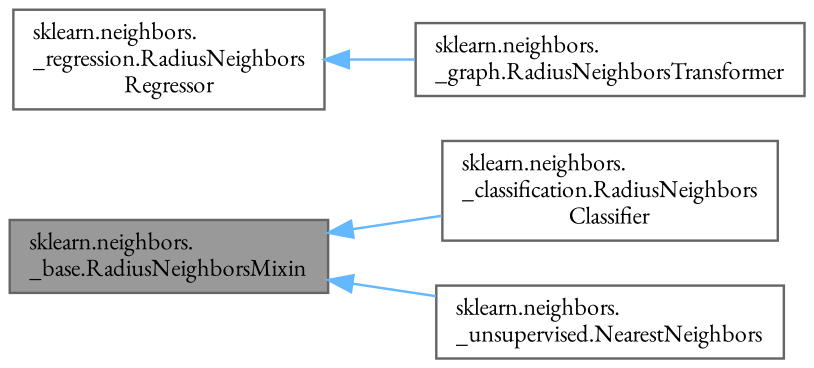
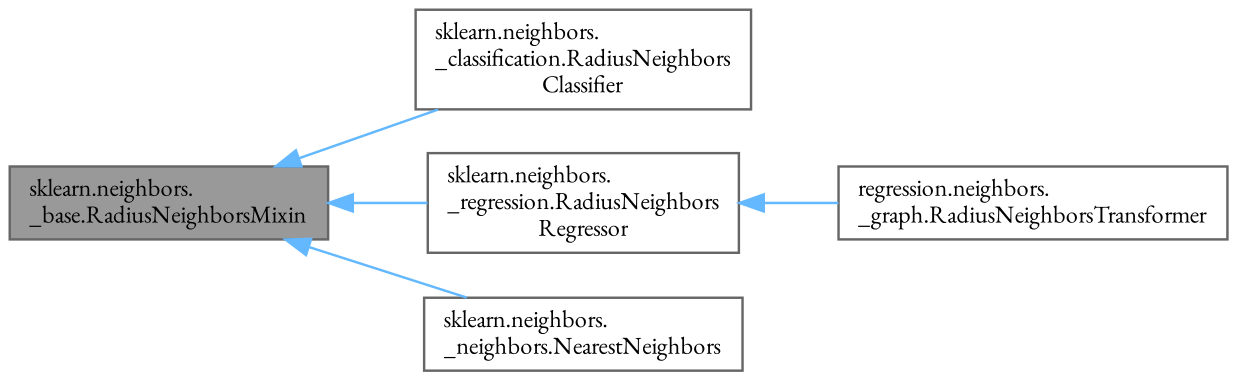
node "sklearn.neighbors. _graph.RadiusNeighborsTransformer": label "sklearn.neighbors. _graph.RadiusNeighborsTransformer" -> "regression.neighbors. _graph.RadiusNeighborsTransformer"
edge "sklearn.neighbors. _regression.RadiusNeighbors Regressor" -> "sklearn.neighbors. _base.RadiusNeighborsMixin": added
node "sklearn.neighbors. _unsupervised.NearestNeighbors": label "sklearn.neighbors. _unsupervised.NearestNeighbors" -> "sklearn.neighbors. _neighbors.NearestNeighbors"
